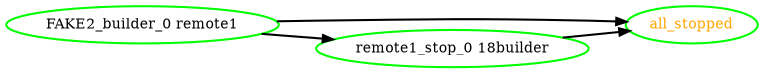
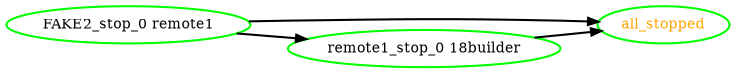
node "FAKE2_builder_0 remote1": label "FAKE2_builder_0 remote1" -> "FAKE2_stop_0 remote1"
